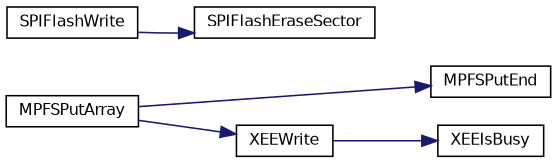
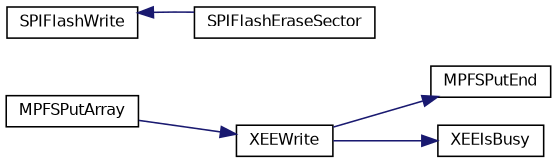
edge "SPIFlashWrite" -> "SPIFlashEraseSector": reversed
edge "MPFSPutArray" -> "MPFSPutEnd": now "XEEWrite" -> "MPFSPutEnd"
